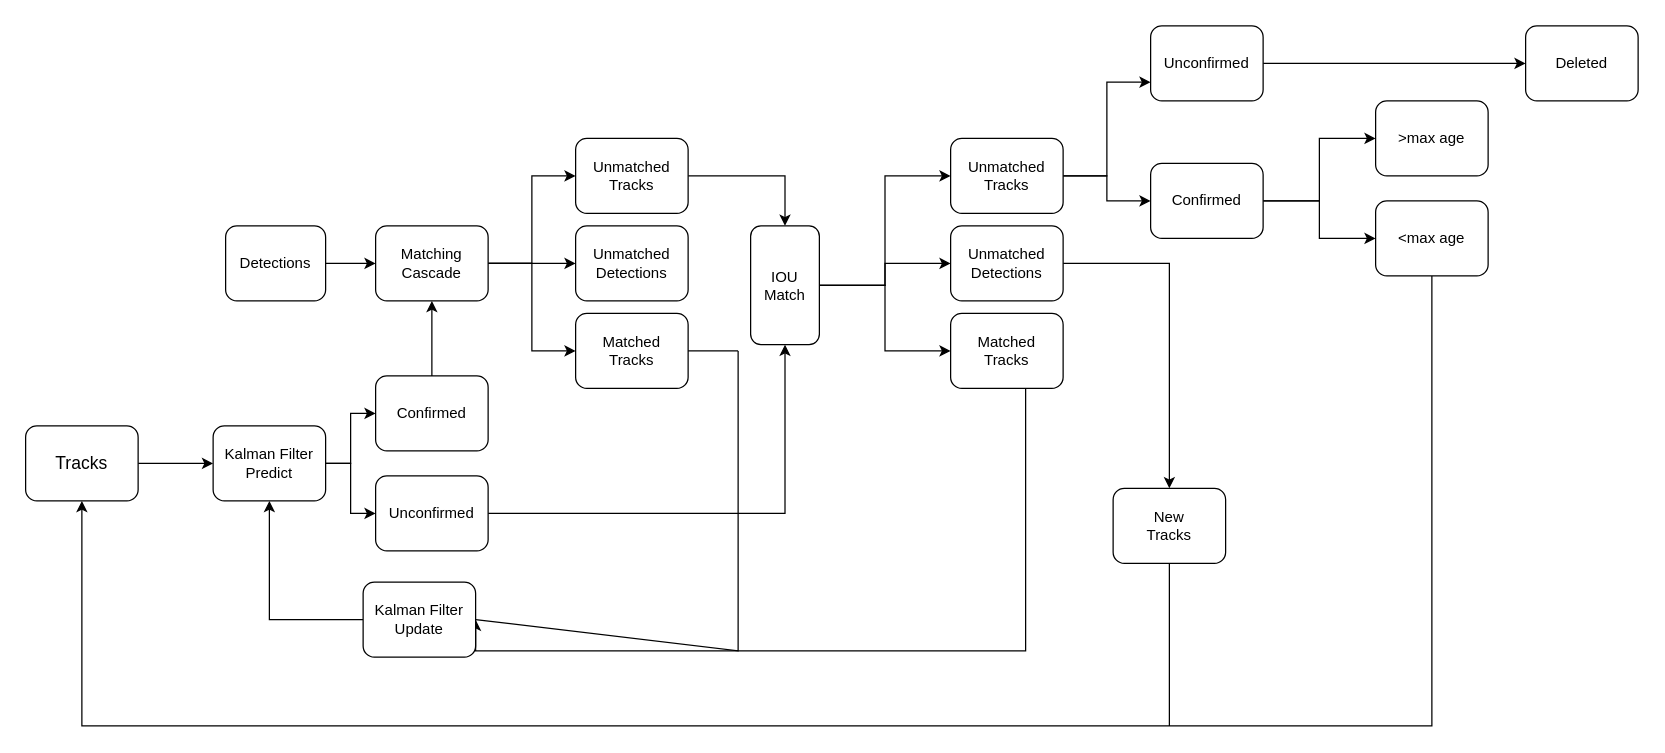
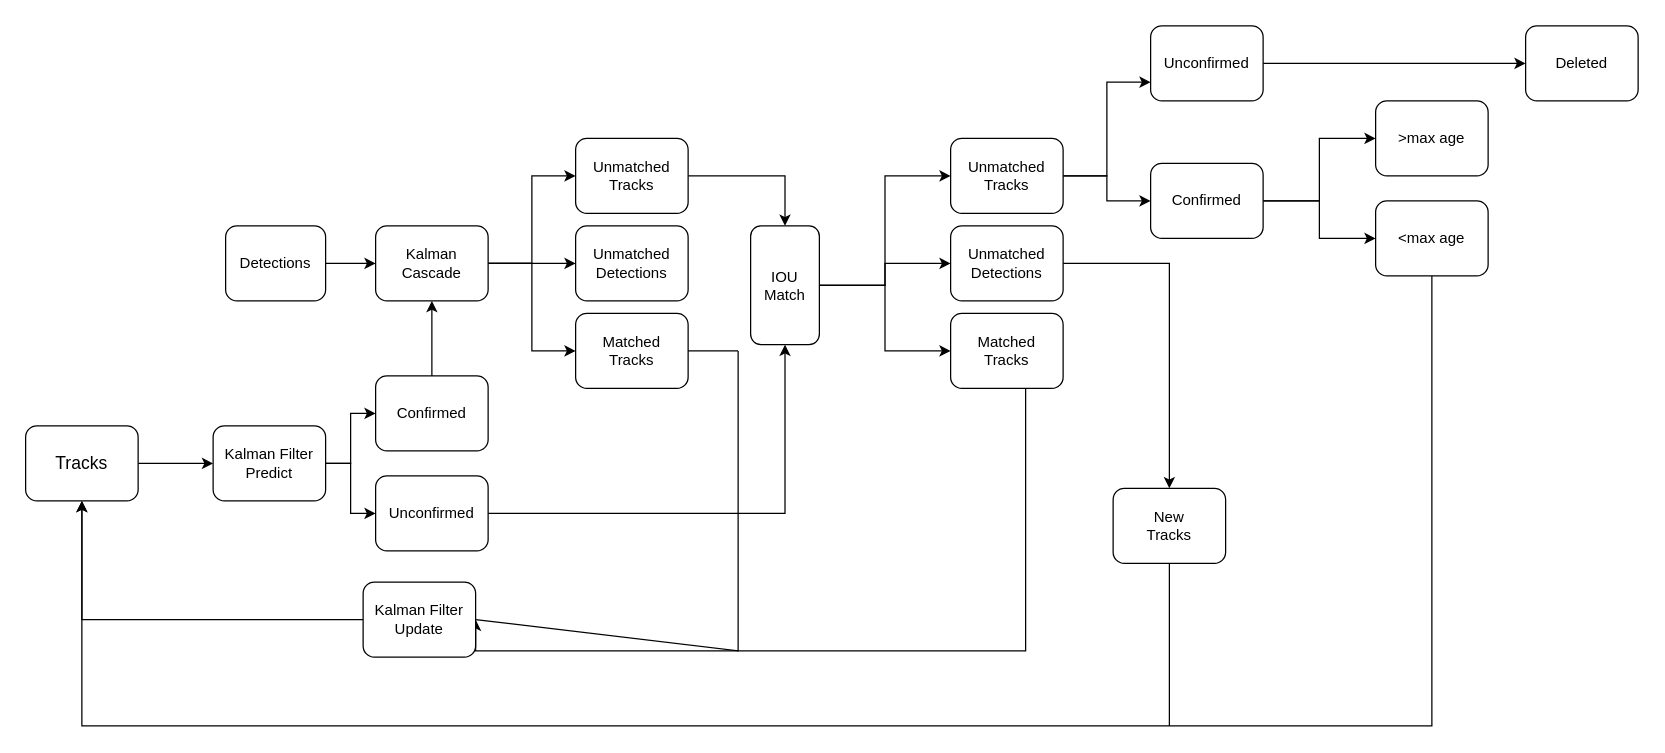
node "Matching Cascade": label "Matching Cascade" -> "Kalman Cascade"
edge "Kalman Filter Update" -> "Kalman Filter Predict": now "Kalman Filter Update" -> "Tracks"
